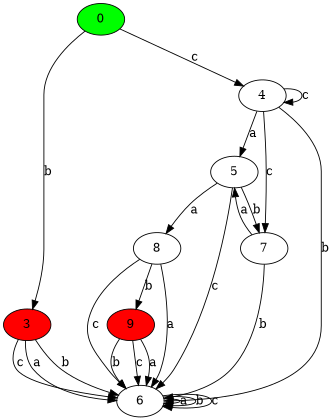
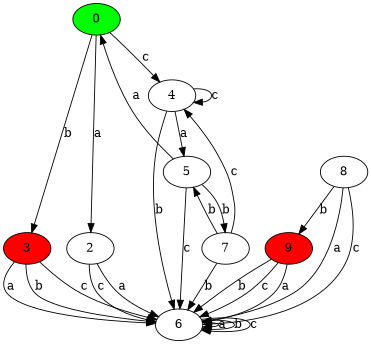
edge "4" -> "7": reversed
edge "5" -> "8": now "5" -> "0"
edge "7" -> "5": label "a" -> "b"
node "2": added
